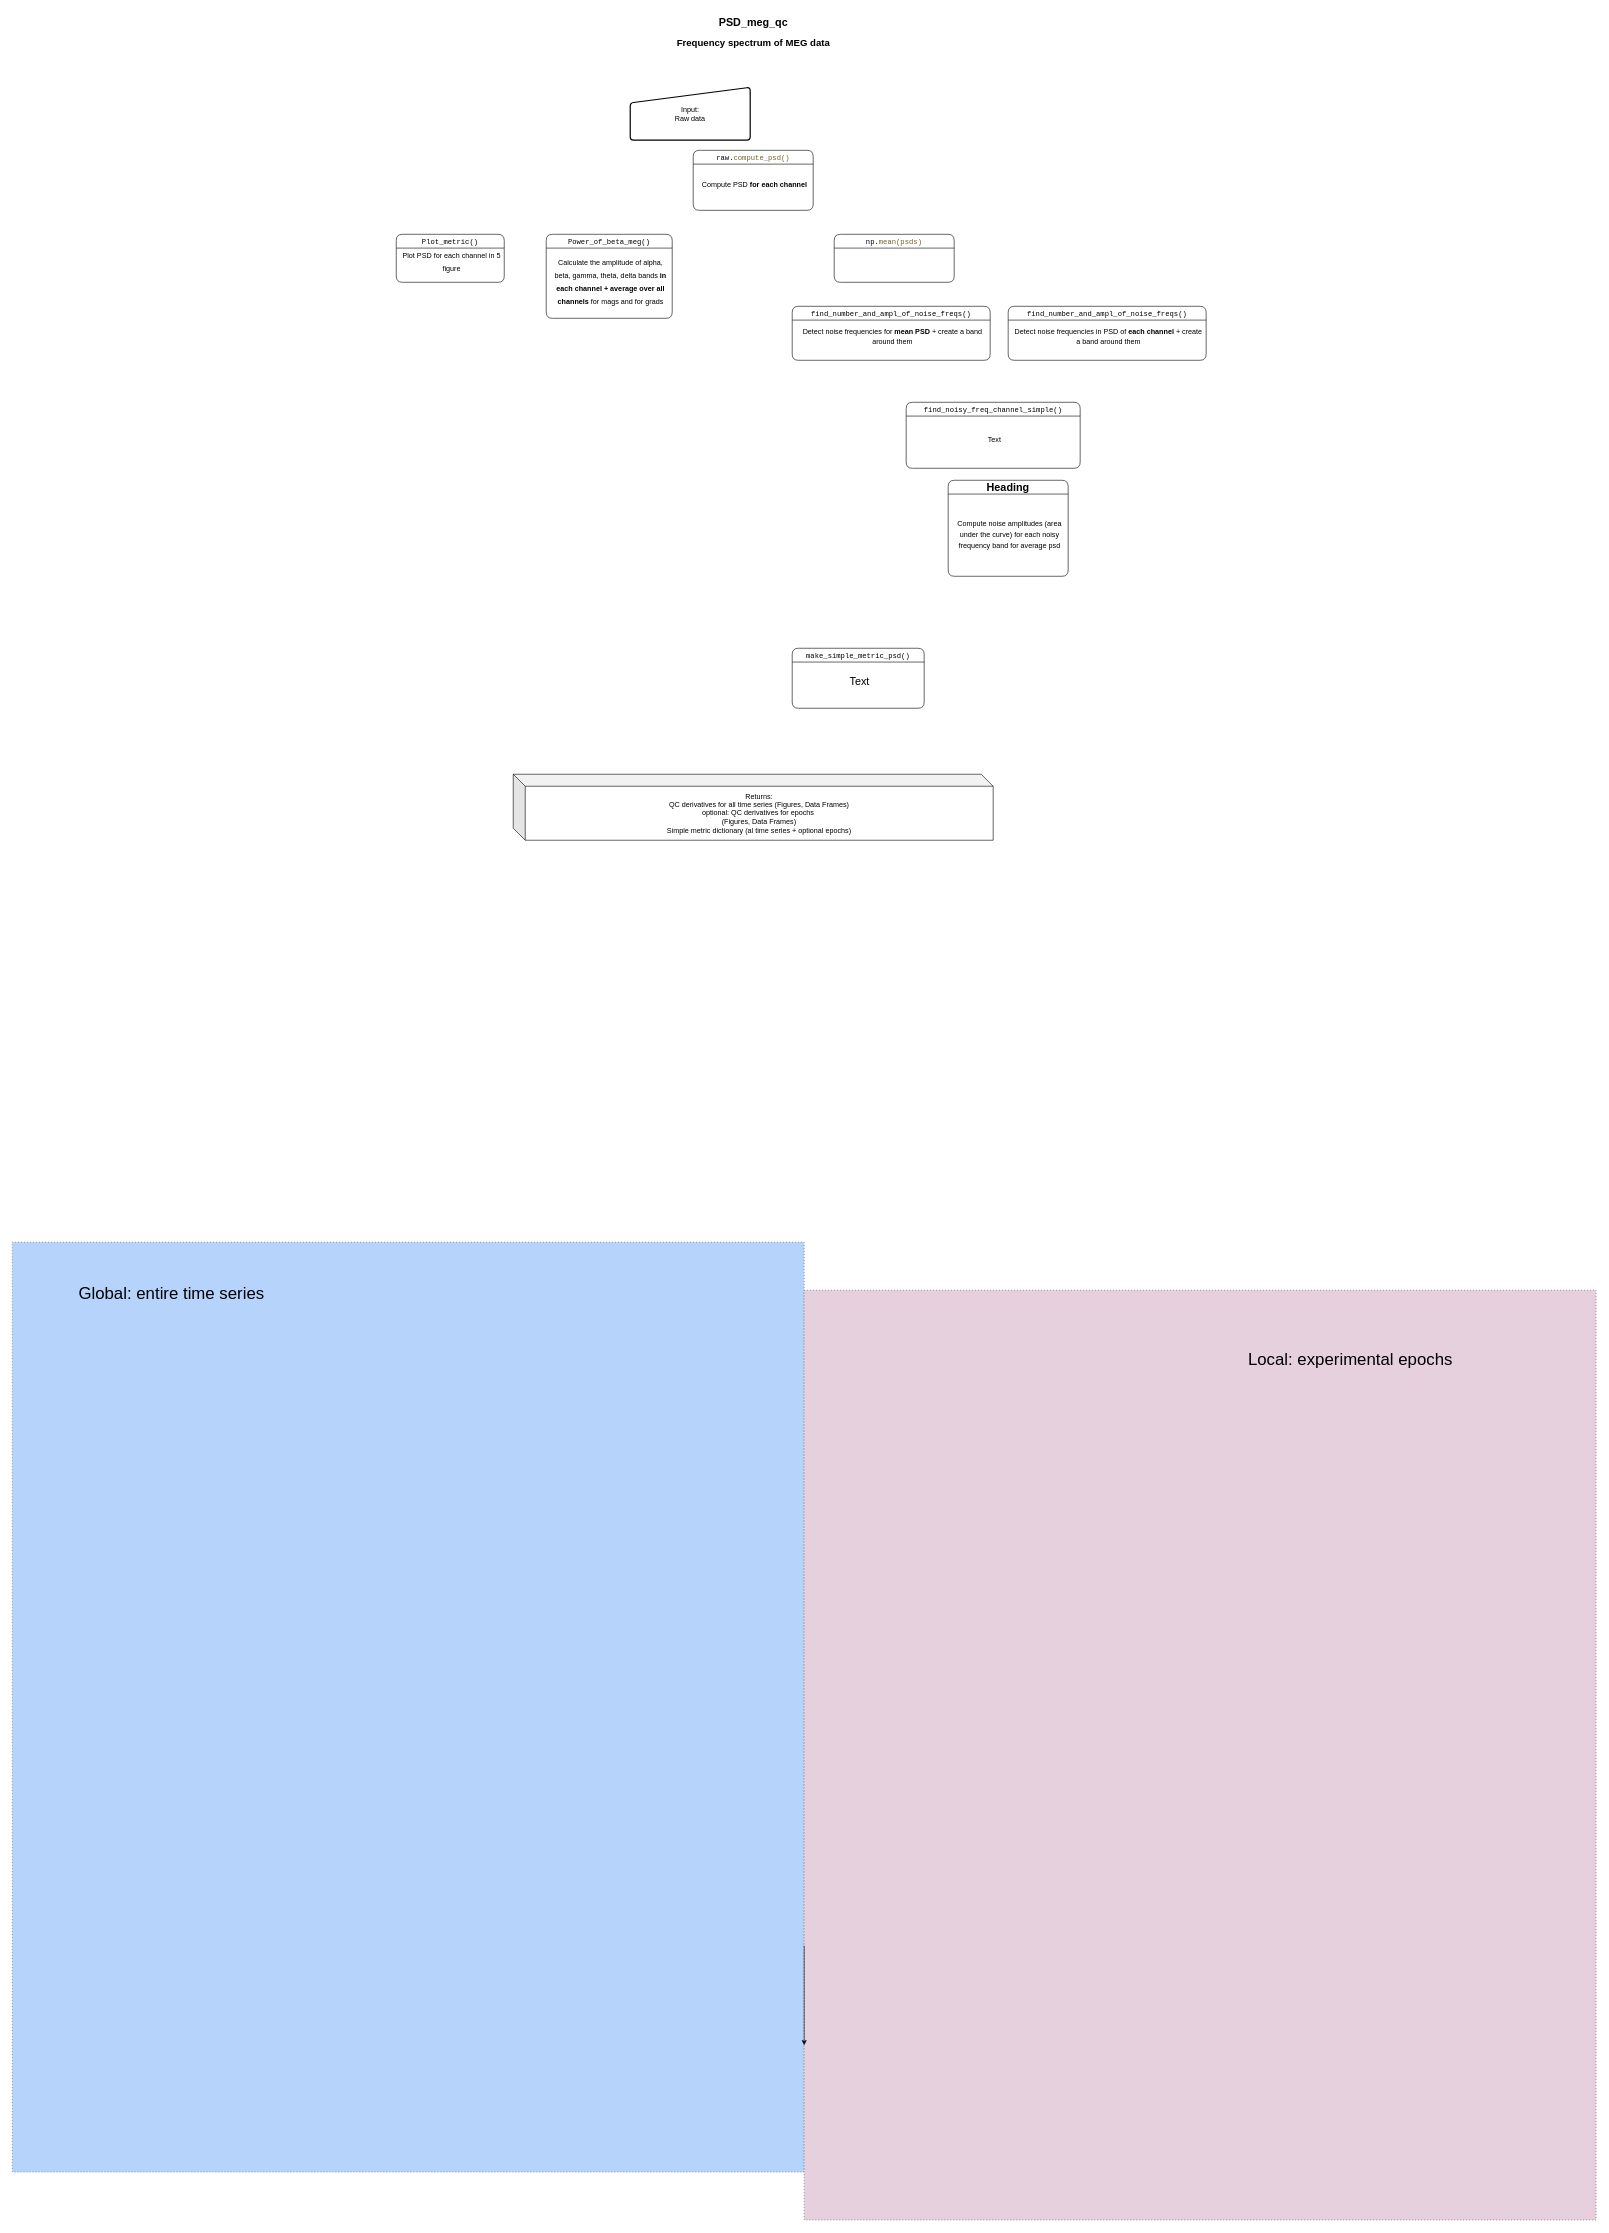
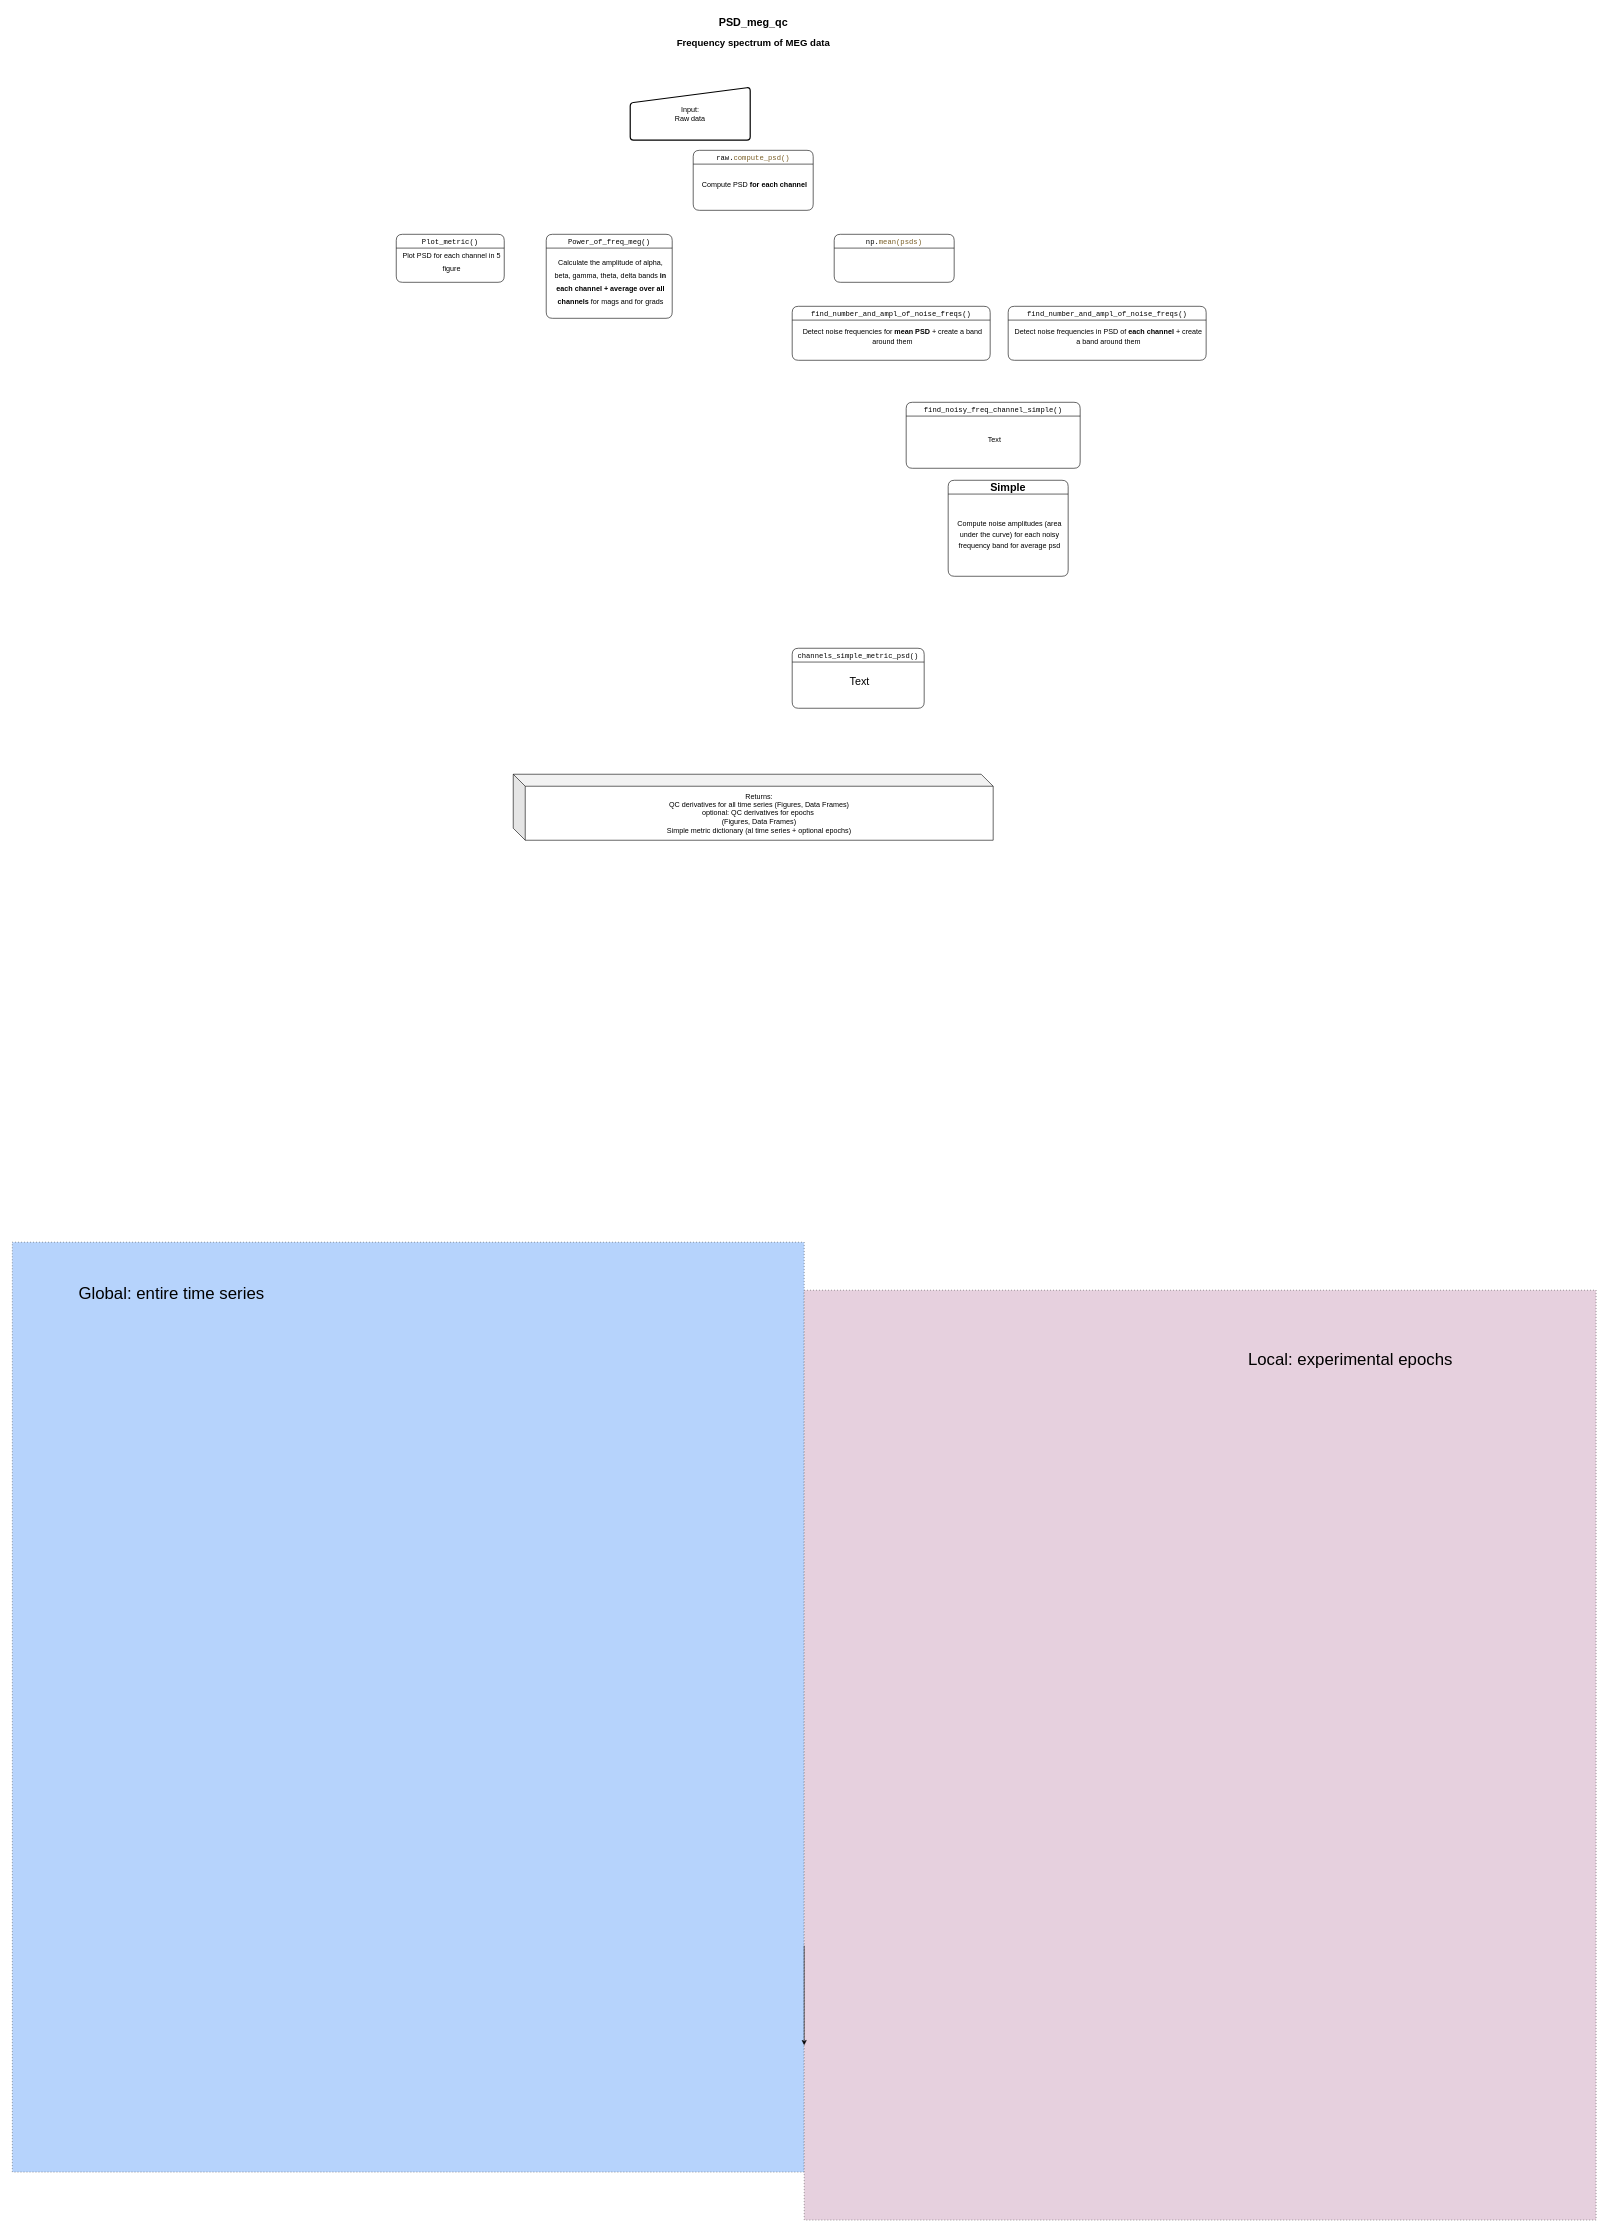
node "Power_of_beta_meg()": label "Power_of_beta_meg()" -> "Power_of_freq_meg()"
node "Heading": label "Heading" -> "Simple"
node "make_simple_metric_psd()": label "make_simple_metric_psd()" -> "channels_simple_metric_psd()"
